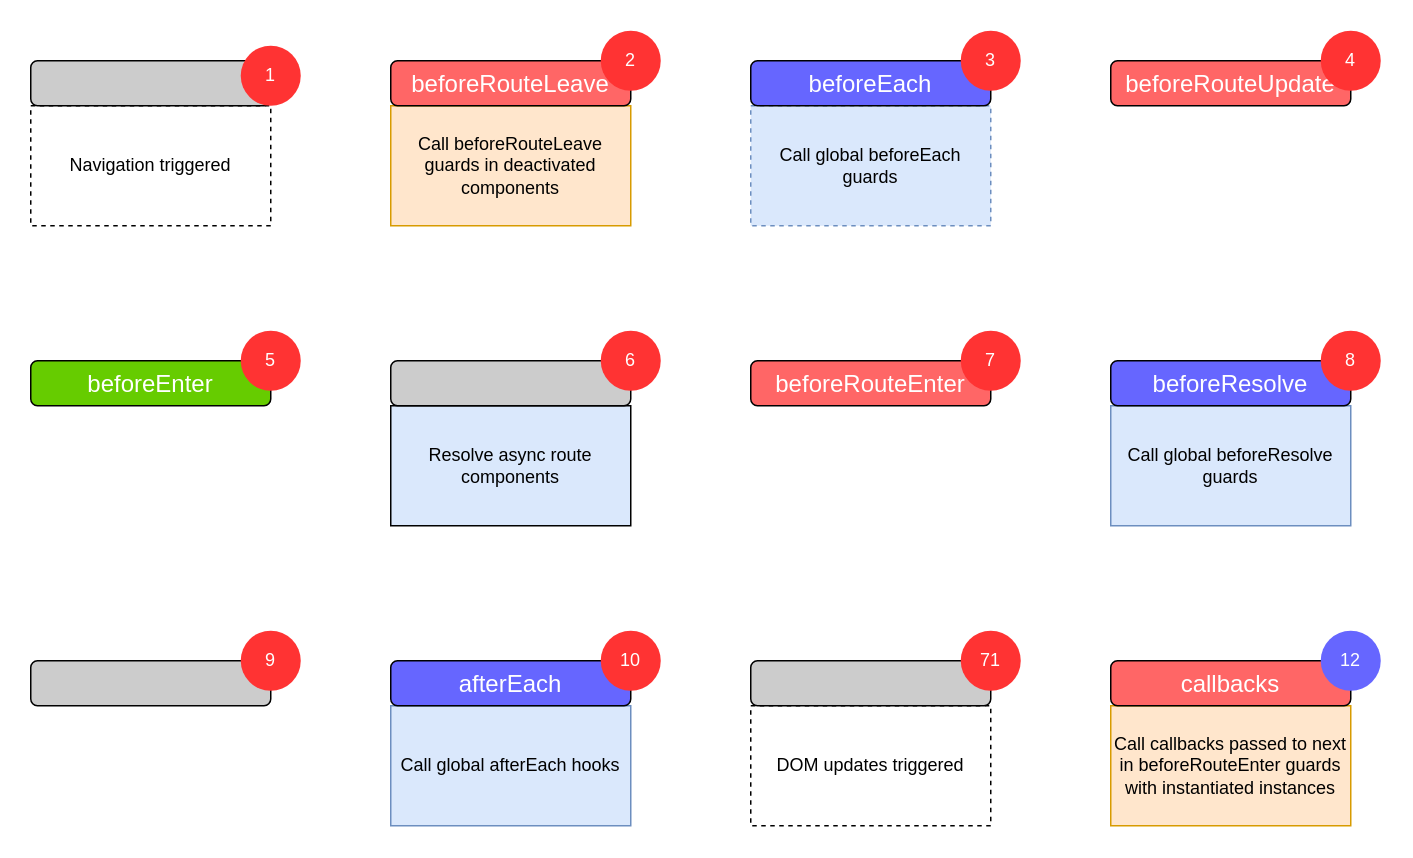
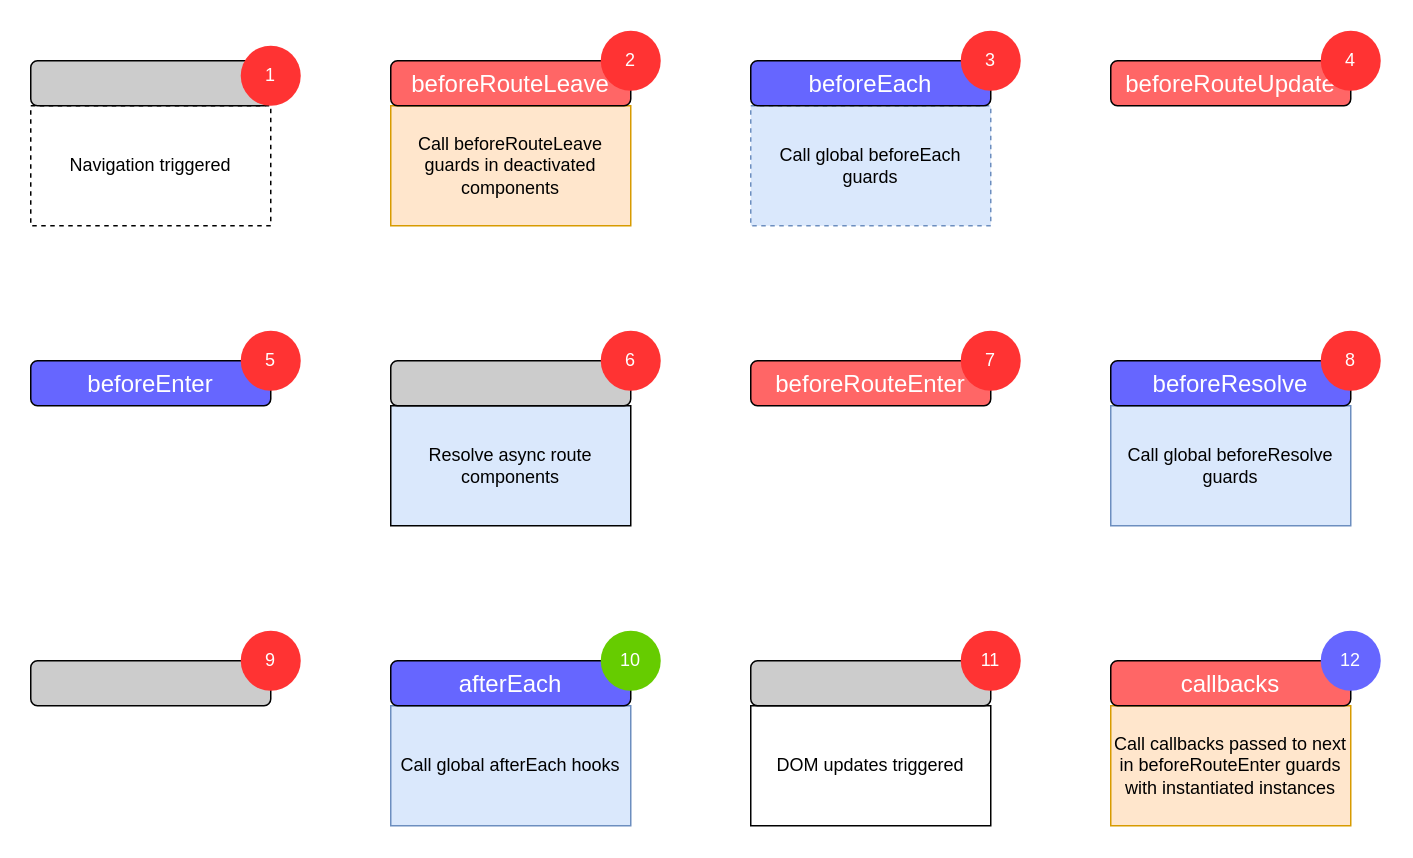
node "beforeEnter": fillcolor #66cc00 -> #6666ff
node "10": fillcolor #ff3333 -> #66cc00
node "71": label "71" -> "11"
node "DOM updates triggered": style dashed -> solid
